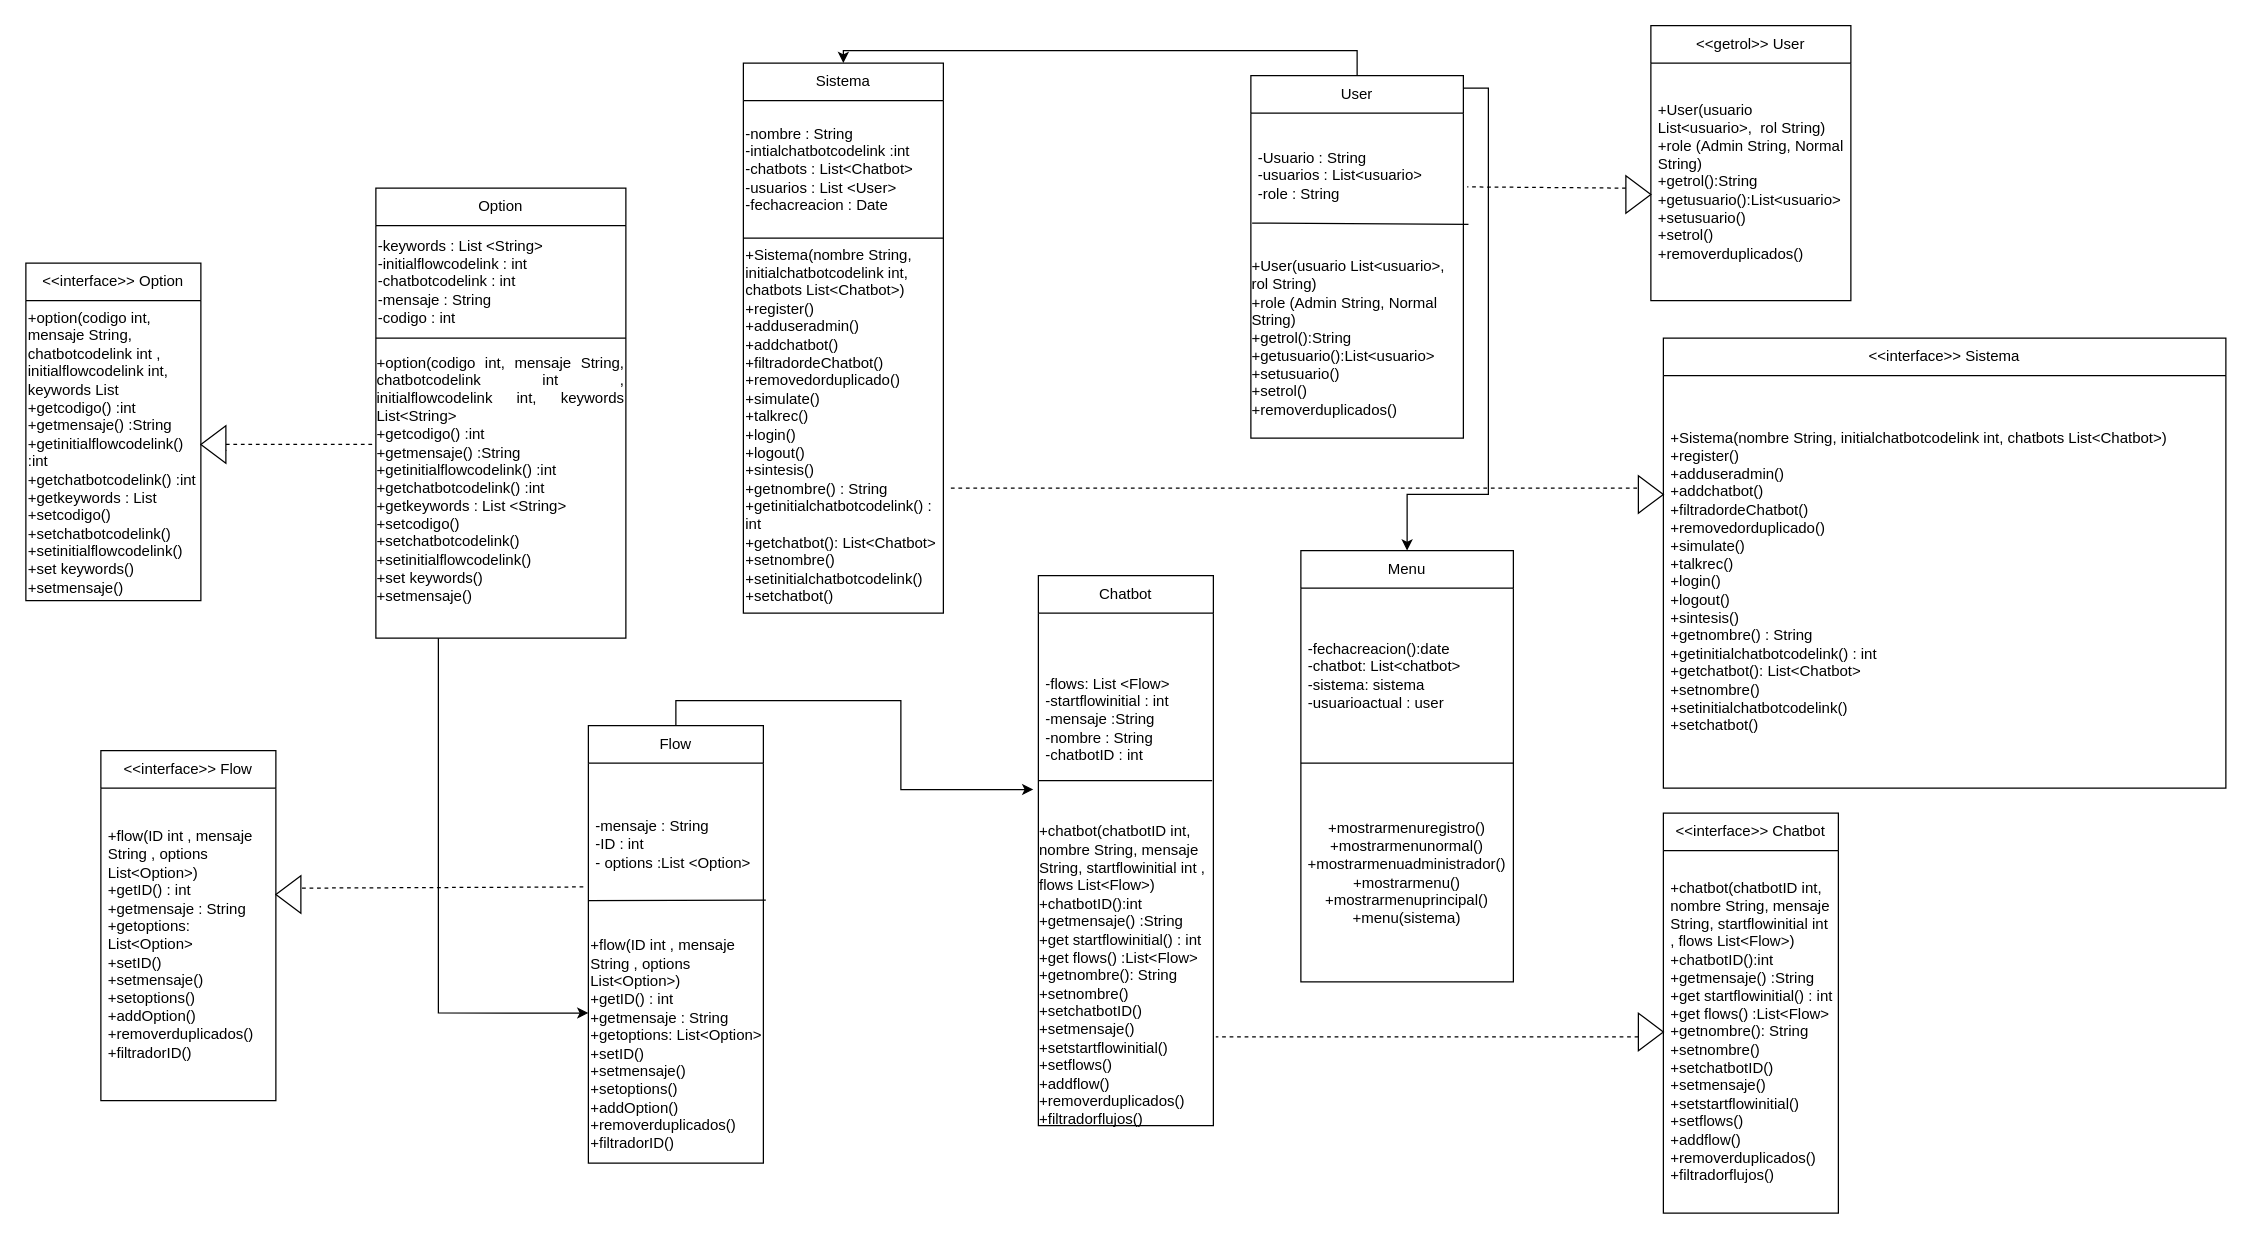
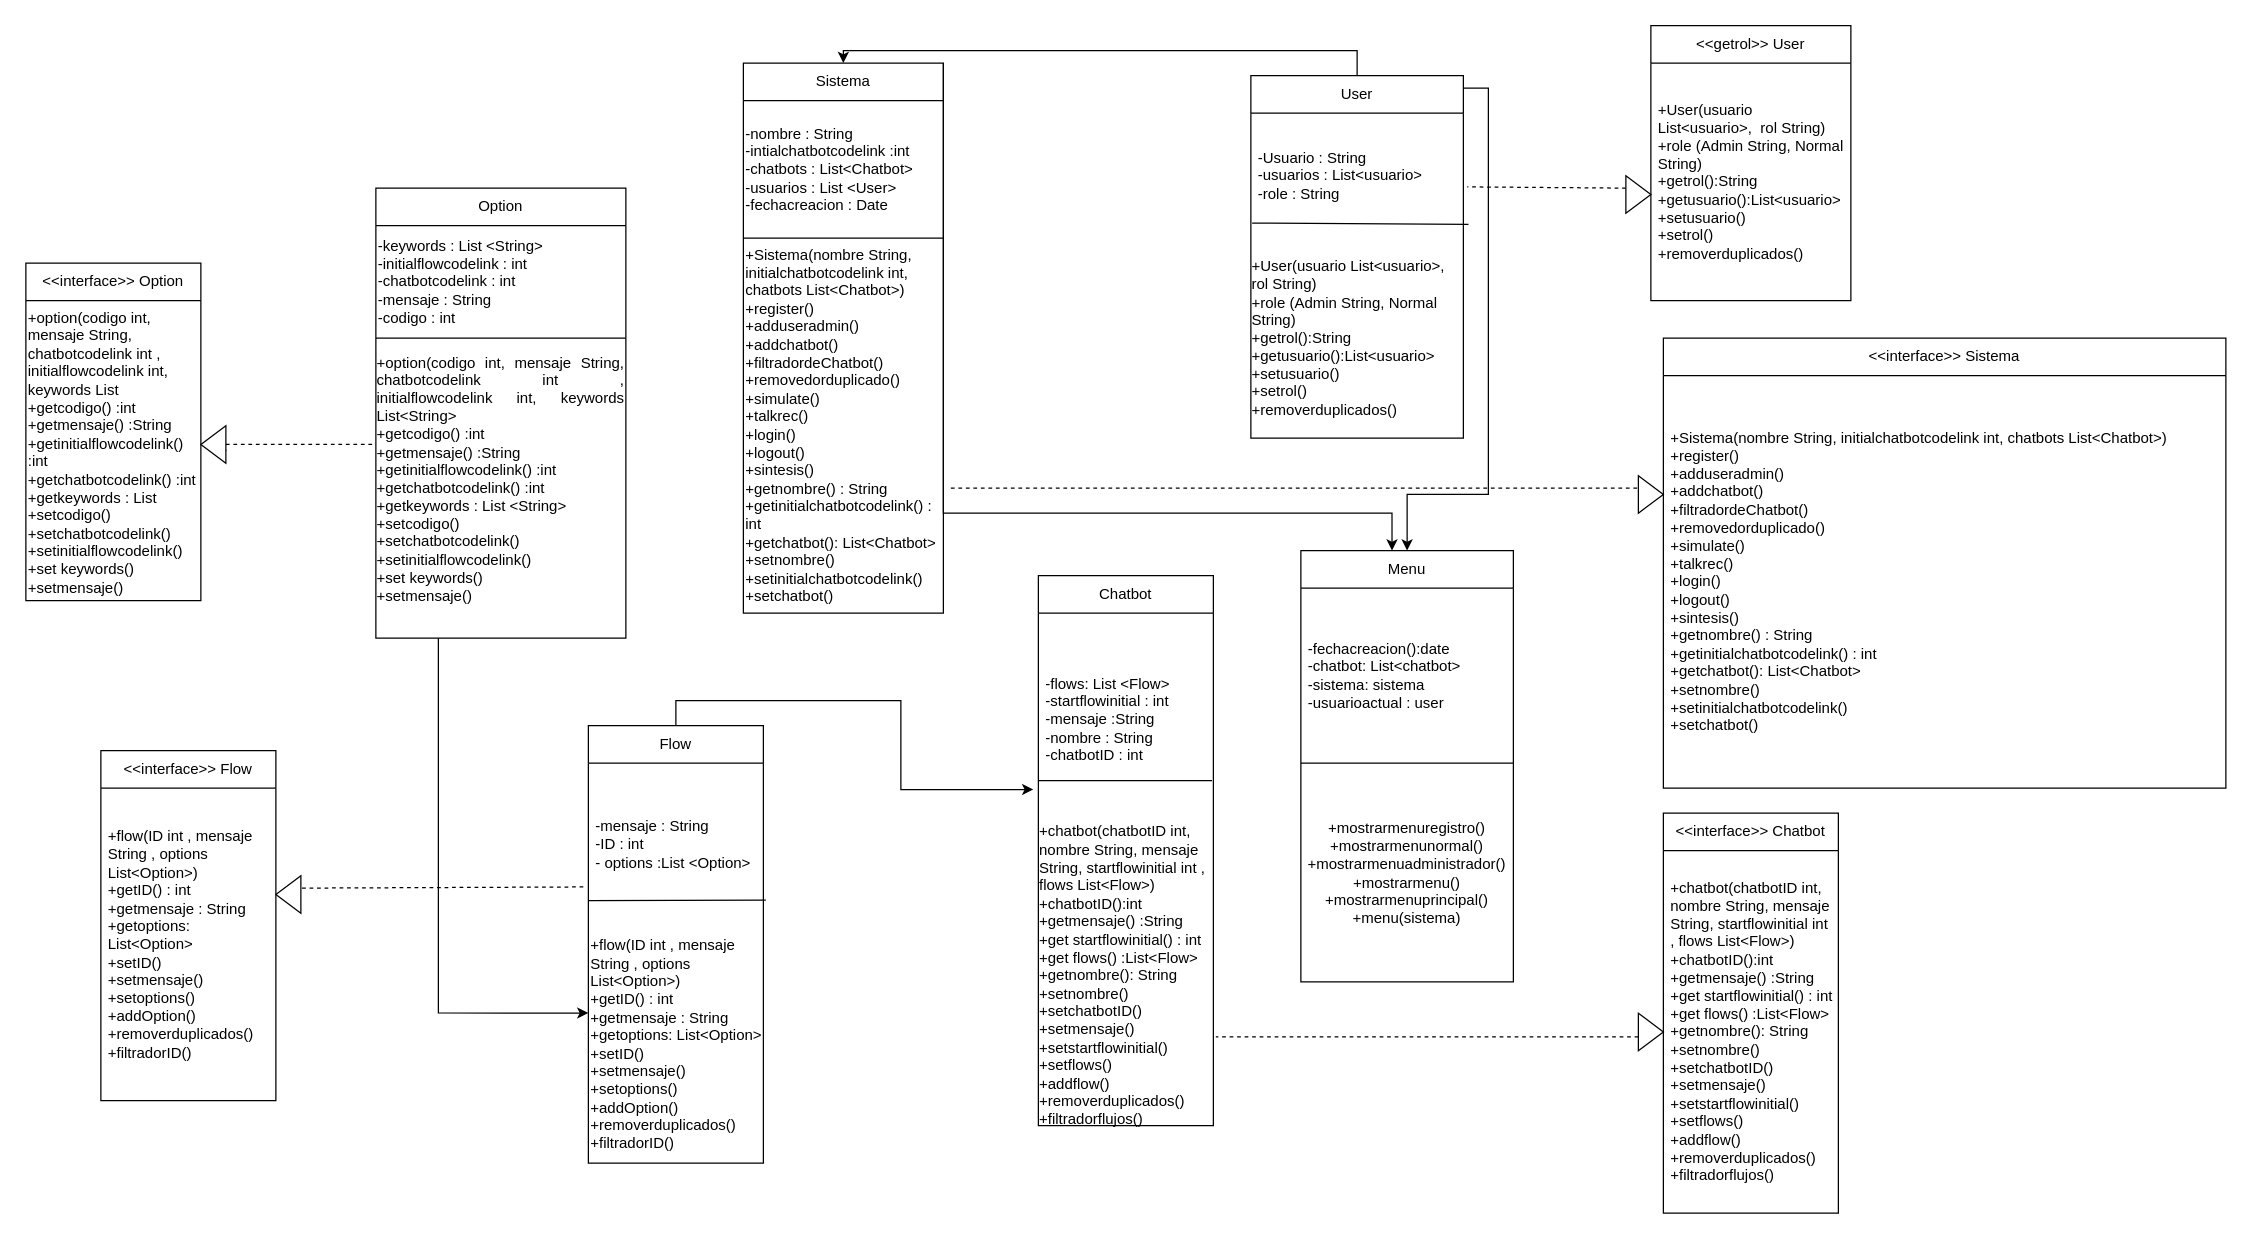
edge "Sistema" -> "Menu": added
